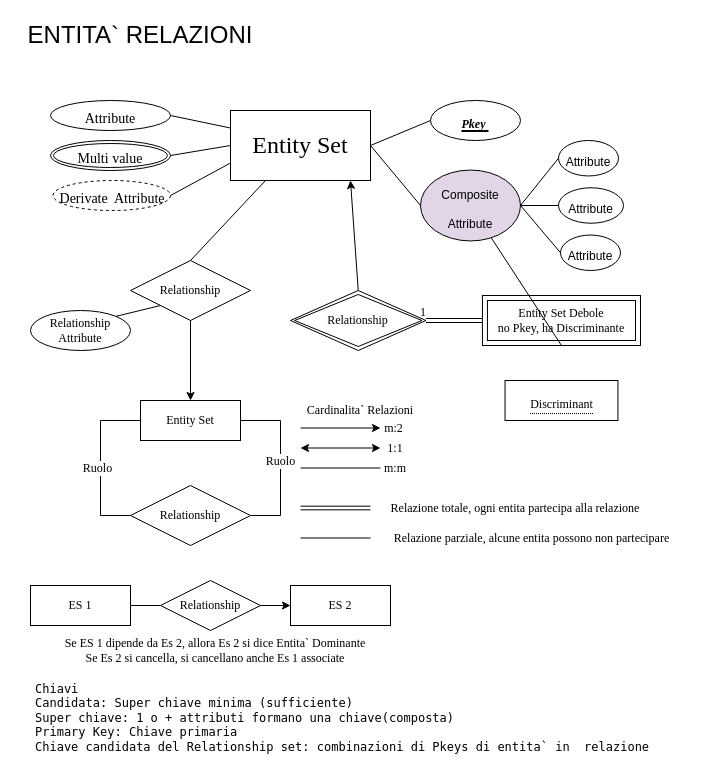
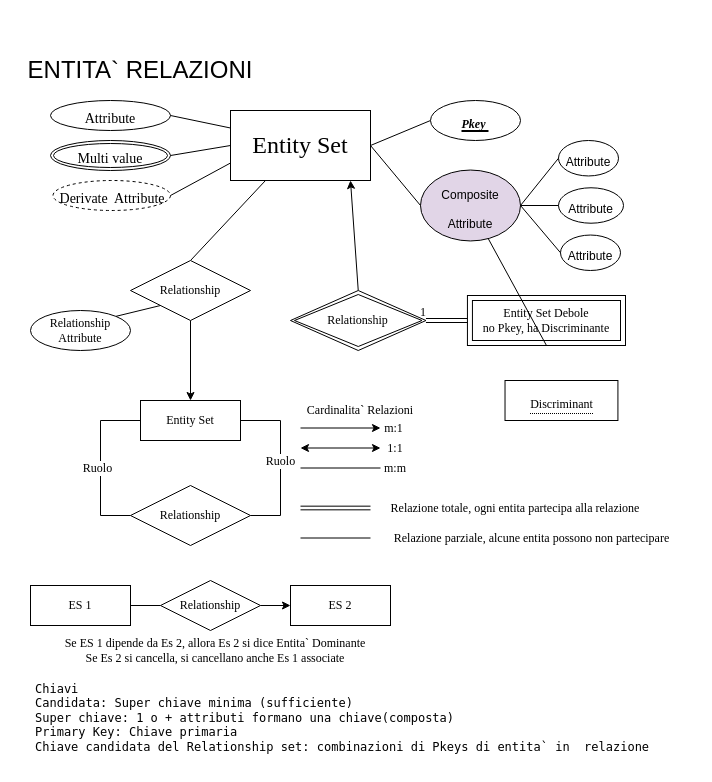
node "ENTITA` RELAZIONI": moved (141, 36) -> (141, 71)
node "Entity Set Debole no Pkey, ha Discriminante": moved (561, 321) -> (546, 321)
node "m:2": label "m:2" -> "m:1"
